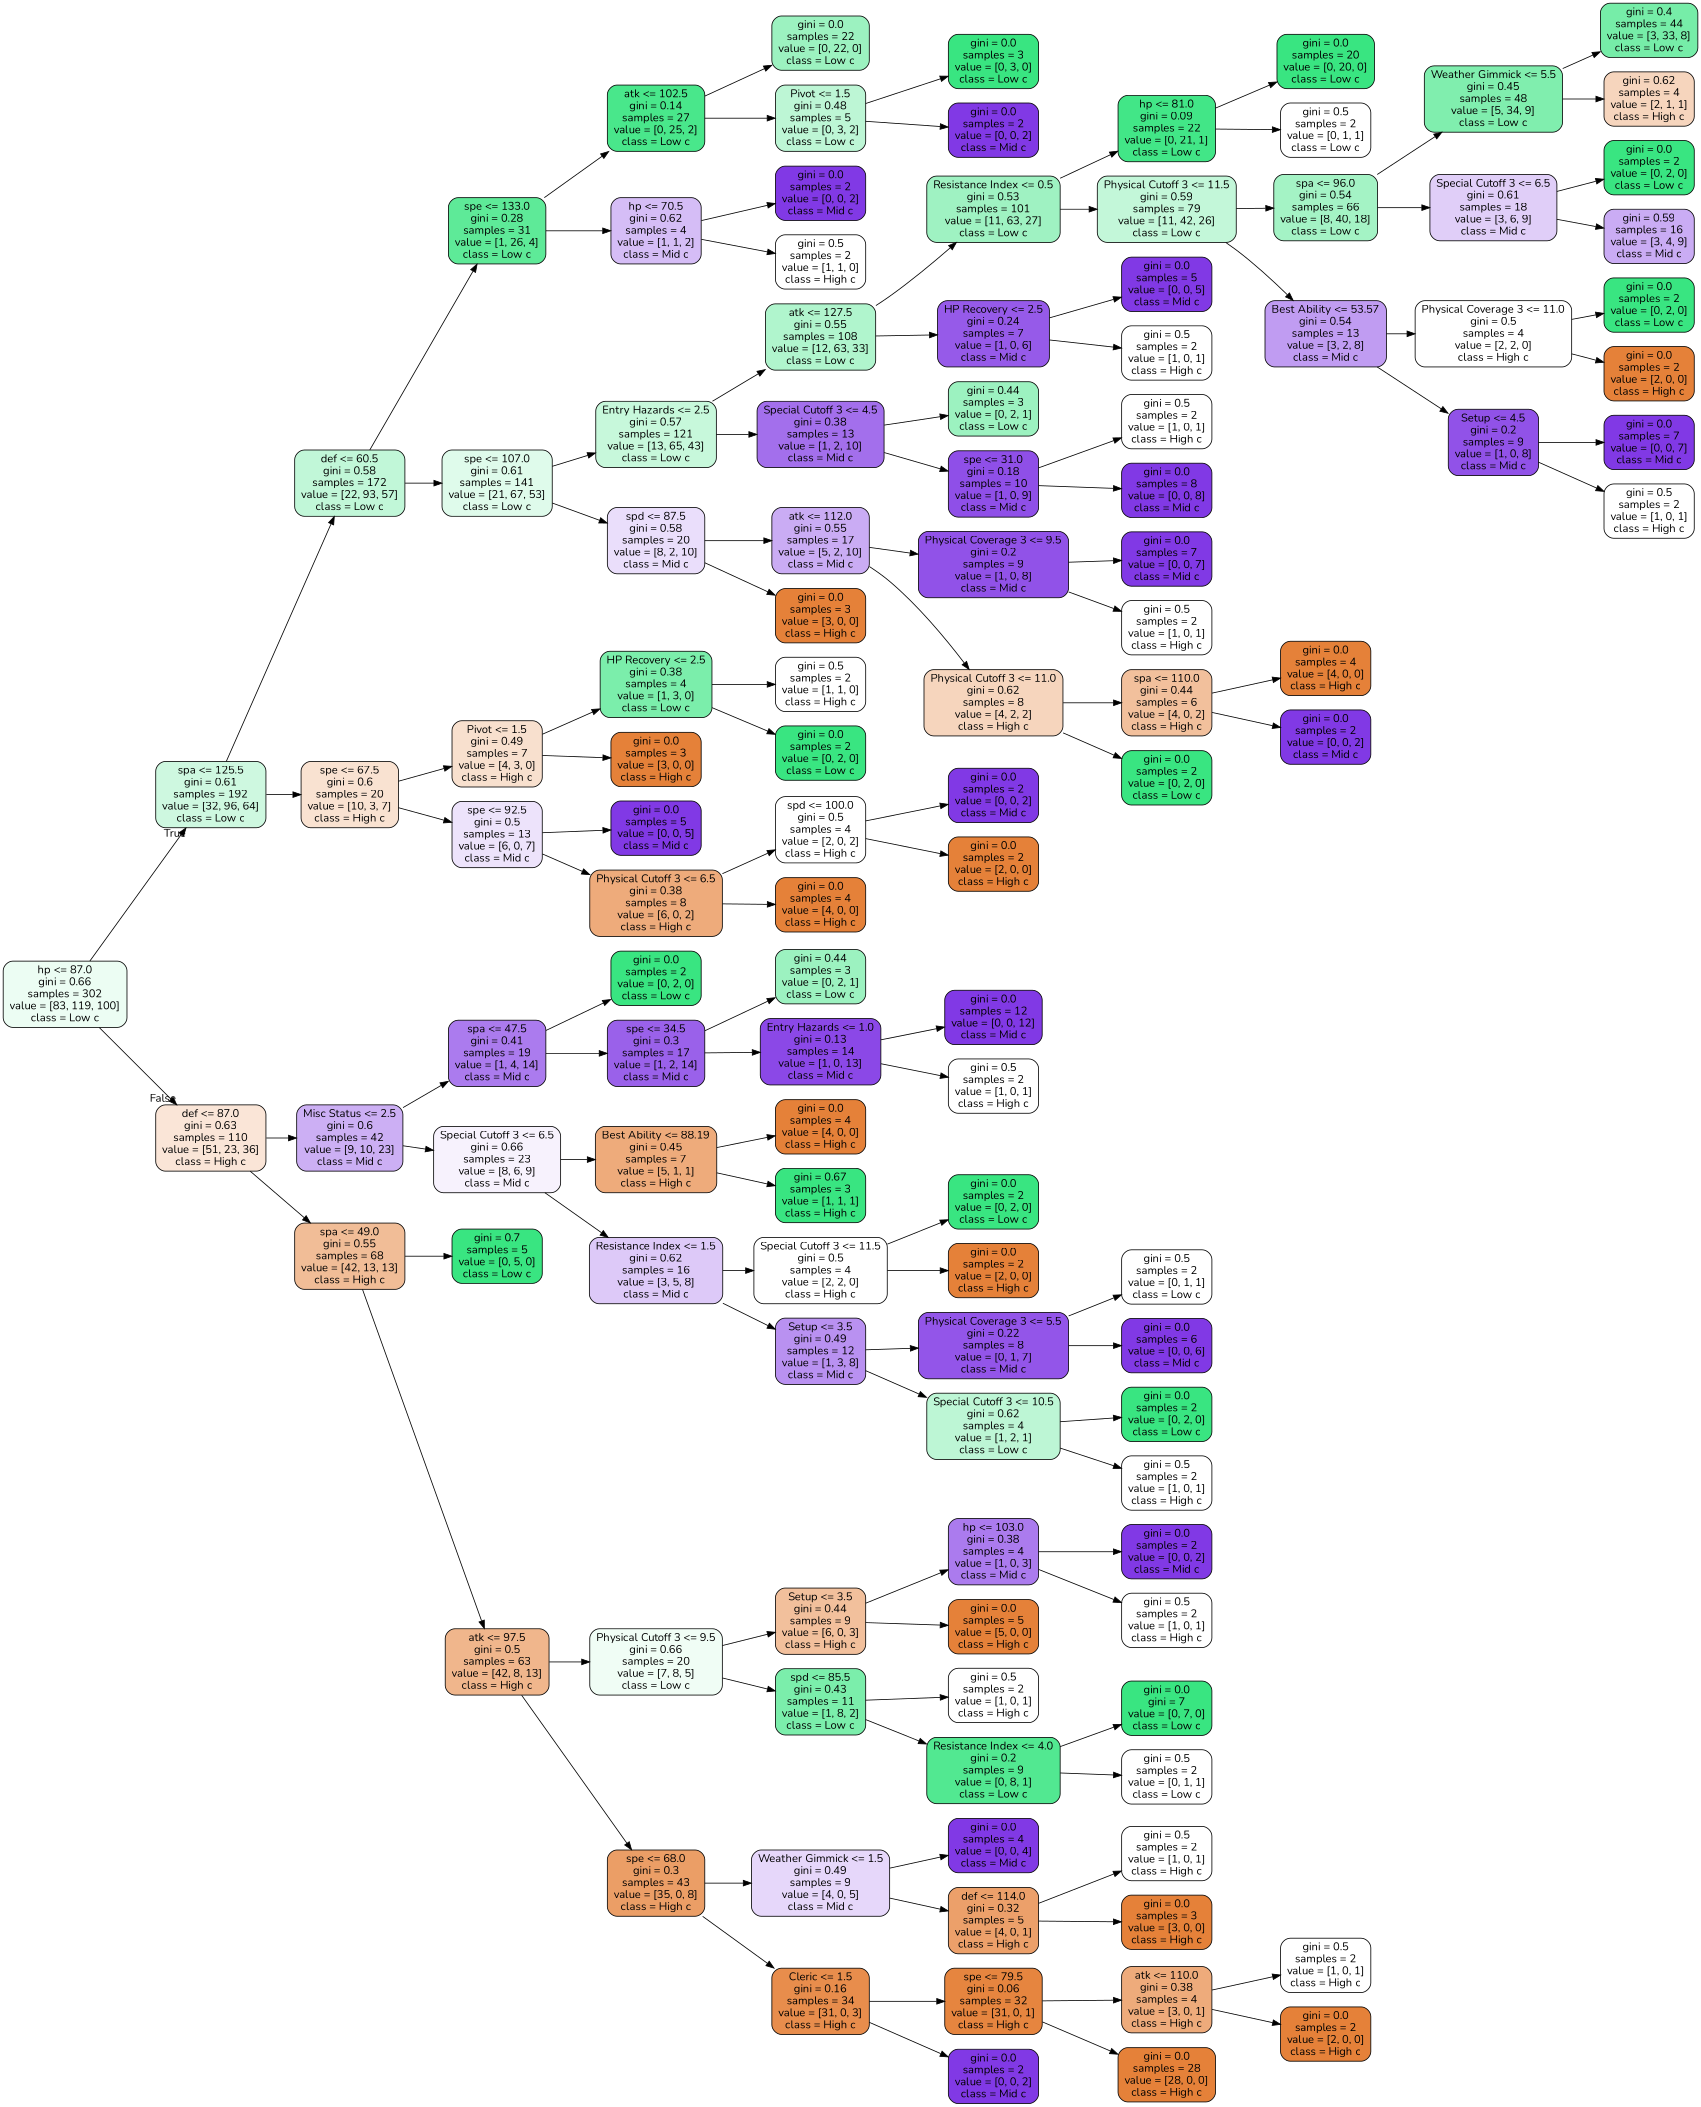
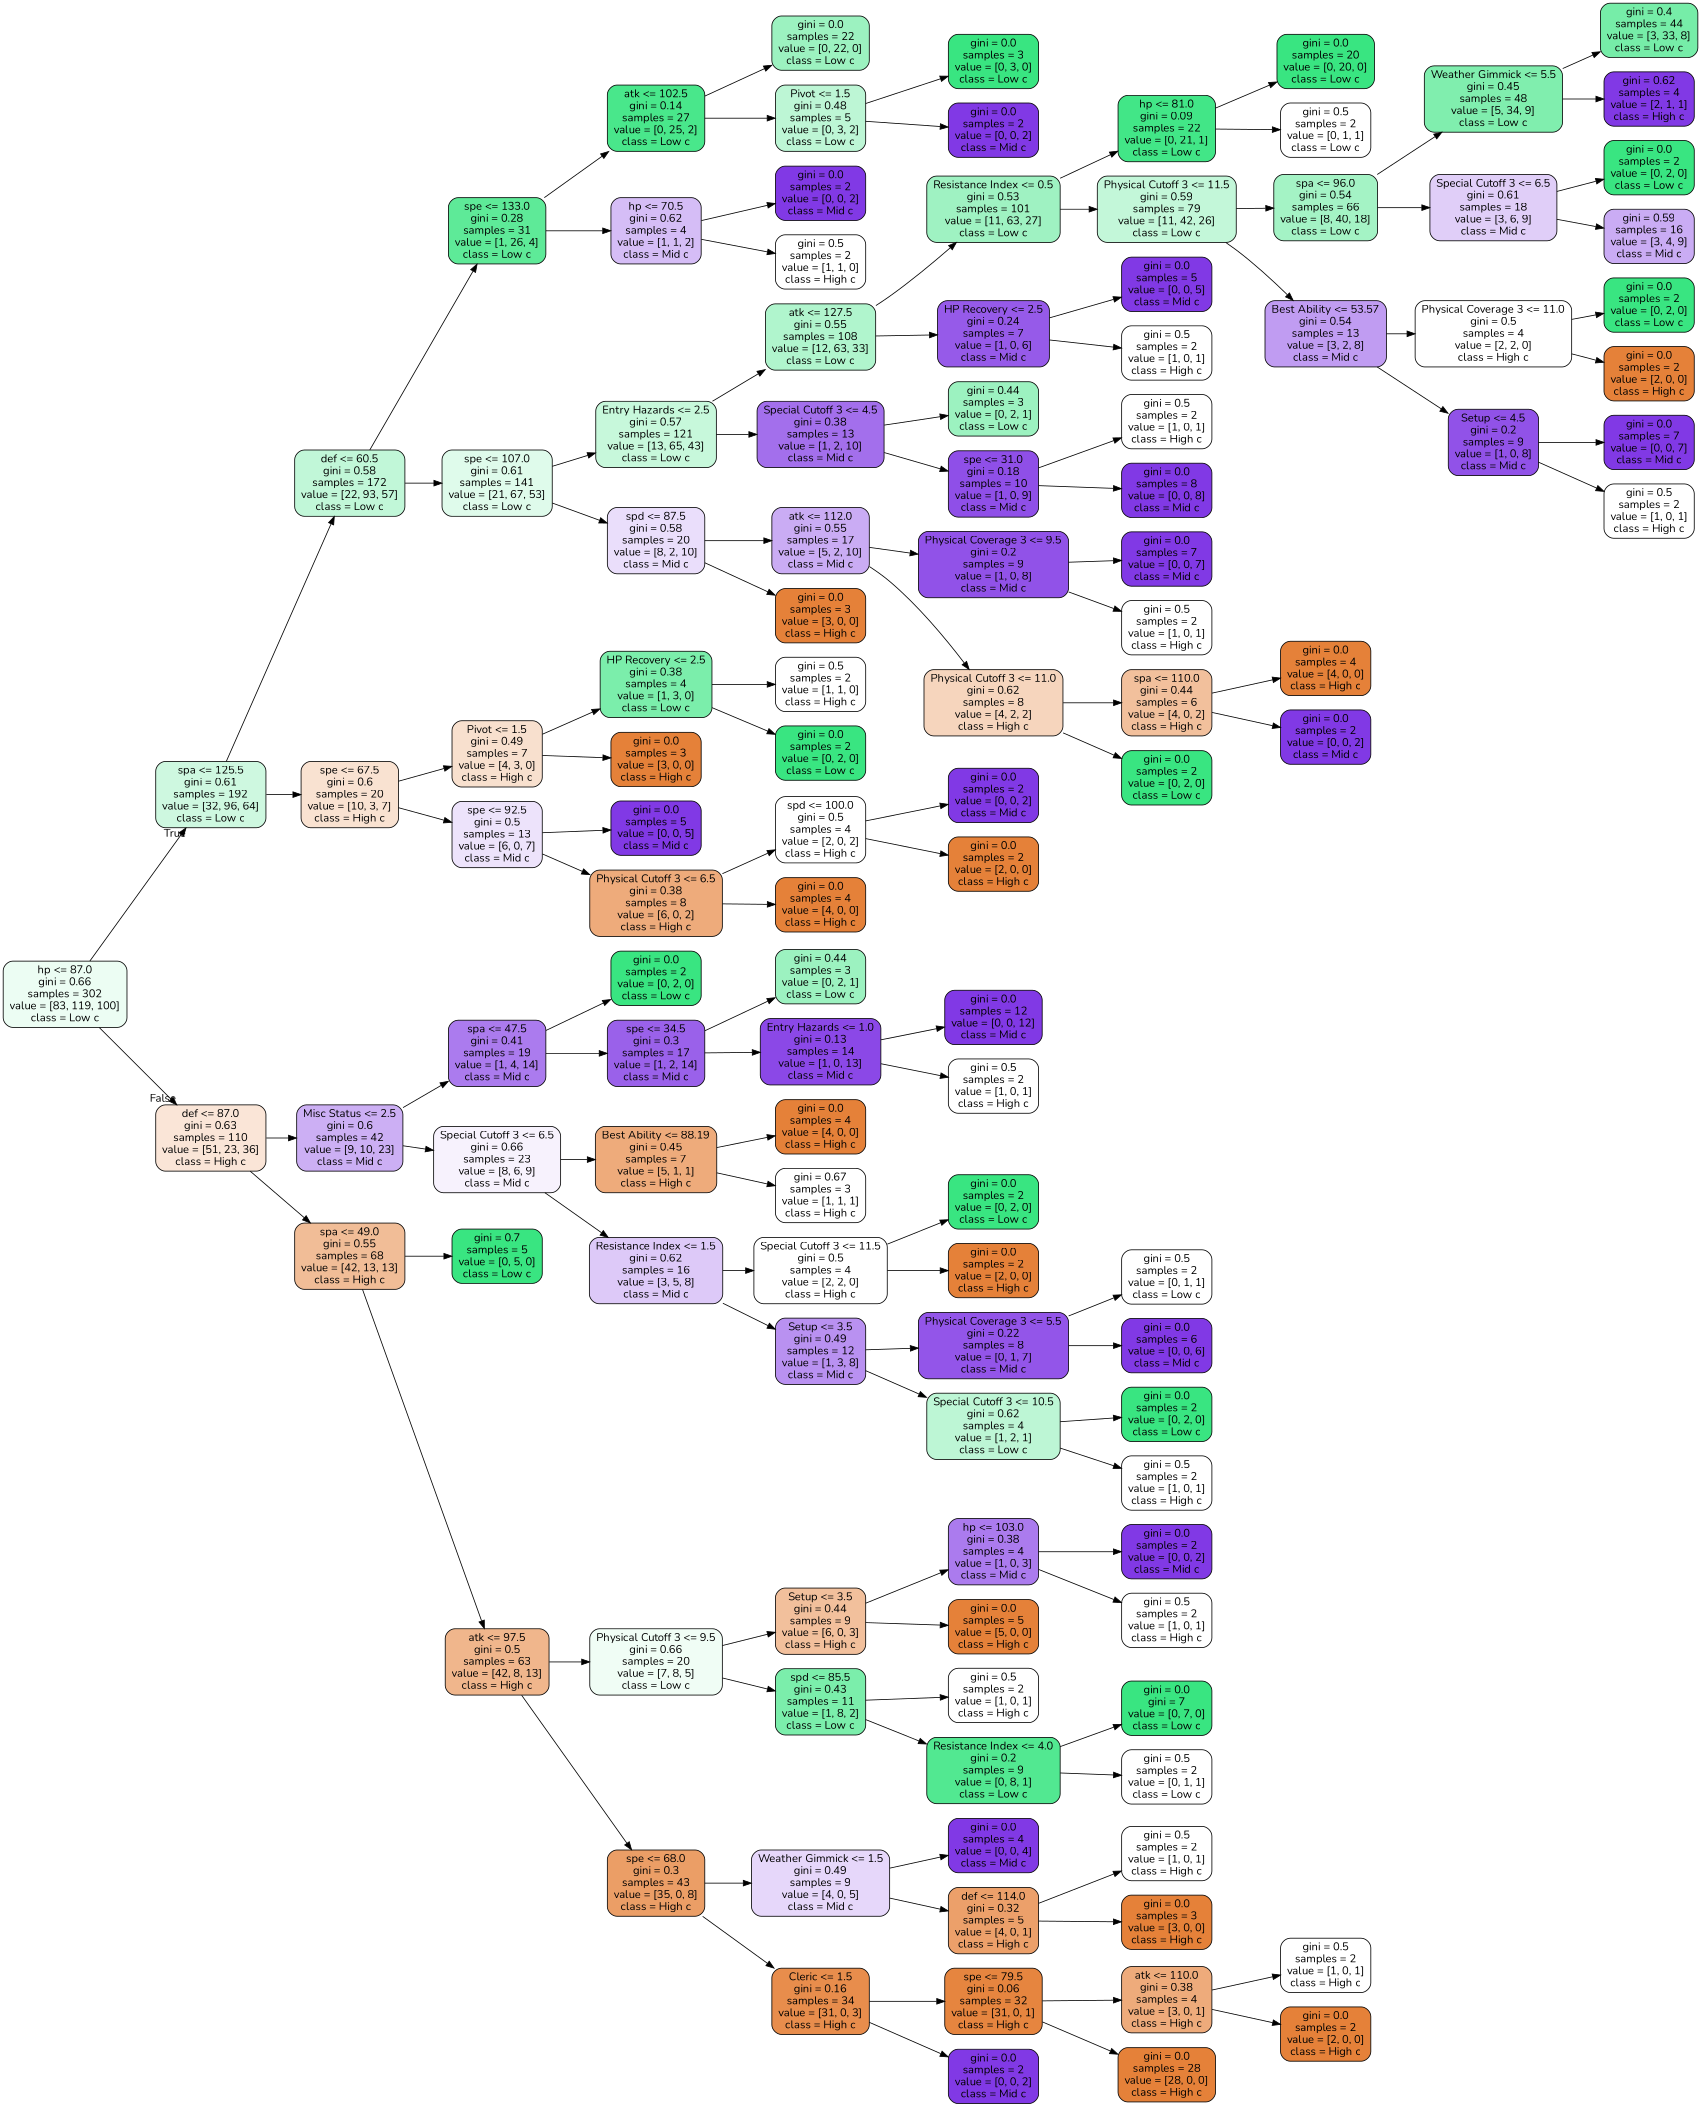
node "gini = 0.62 samples = 4 value = [2, 1, 1] class = High c": fillcolor #f6d5bd -> #8139e5
node "gini = 0.67 samples = 3 value = [1, 1, 1] class = High c": fillcolor #39e581 -> #ffffff
